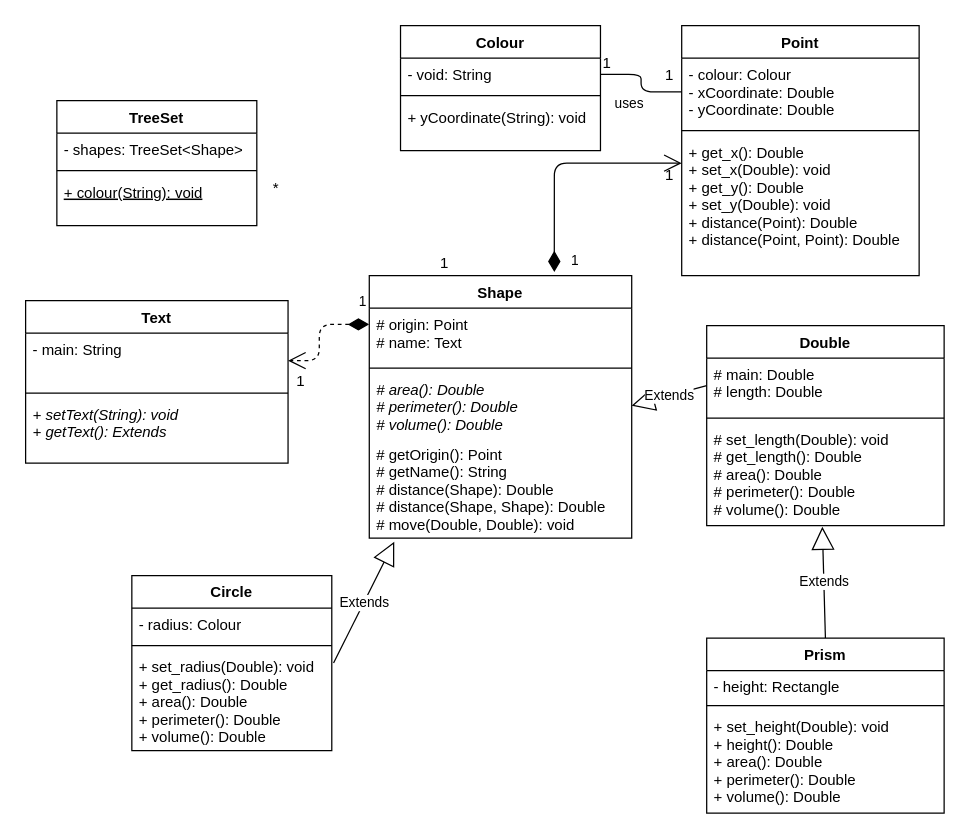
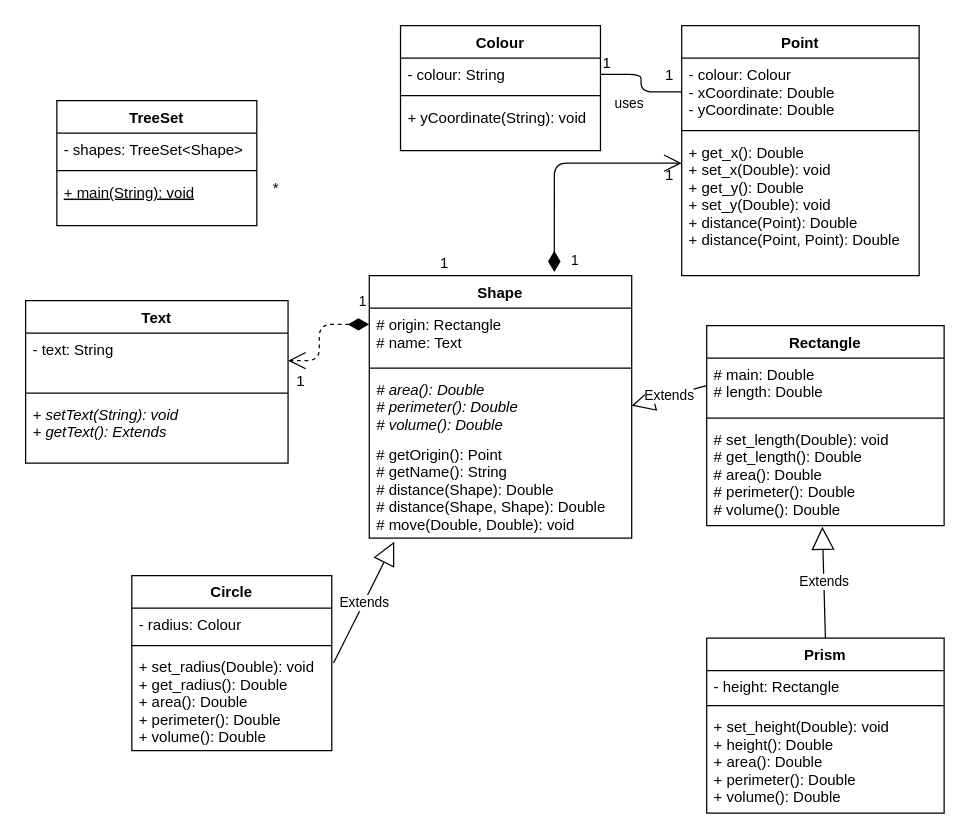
node "- void: String": label "- void: String" -> "- colour: String"
node "+ colour(String): void": label "+ colour(String): void" -> "+ main(String): void"
node "# origin: Point # name: Text": label "# origin: Point # name: Text" -> "# origin: Rectangle # name: Text"
node "Double": label "Double" -> "Rectangle"
node "- main: String": label "- main: String" -> "- text: String"
